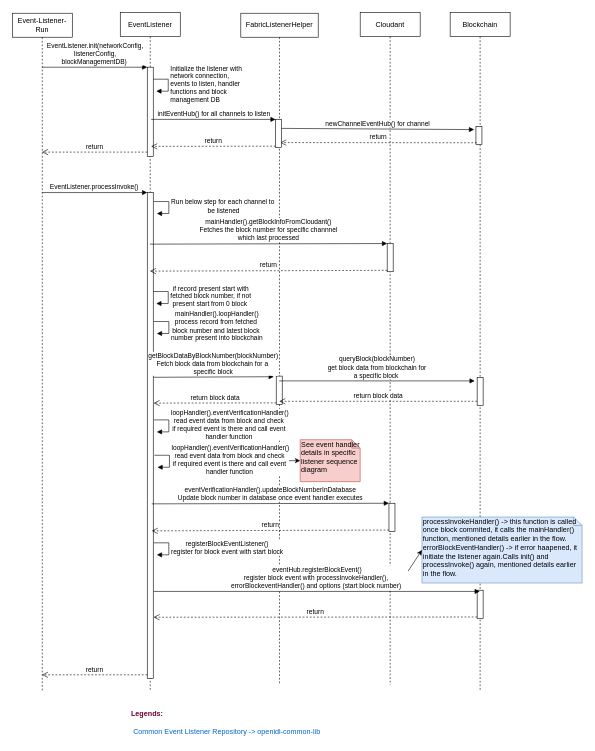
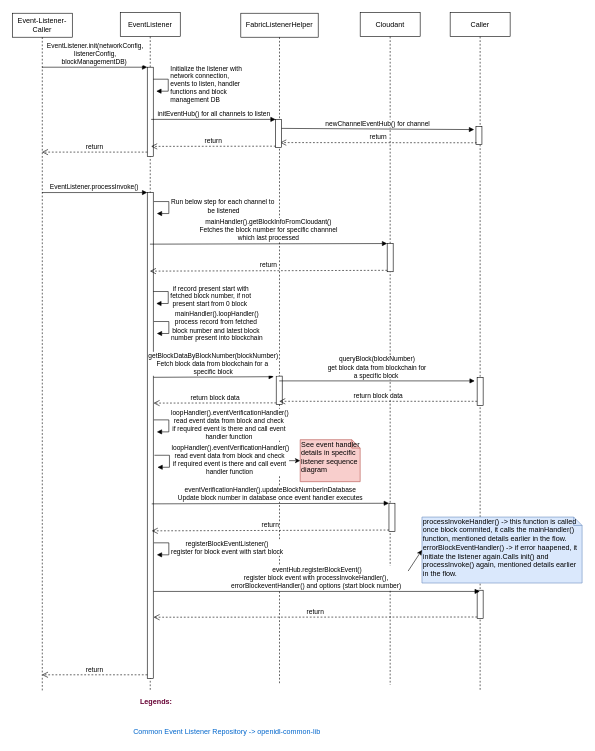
node "Blockchain": label "Blockchain" -> "Caller"
node "Event-Listener-Run": label "Event-Listener-Run" -> "Event-Listener-Caller"
node "Legends:": moved (147, 714) -> (156, 702)
